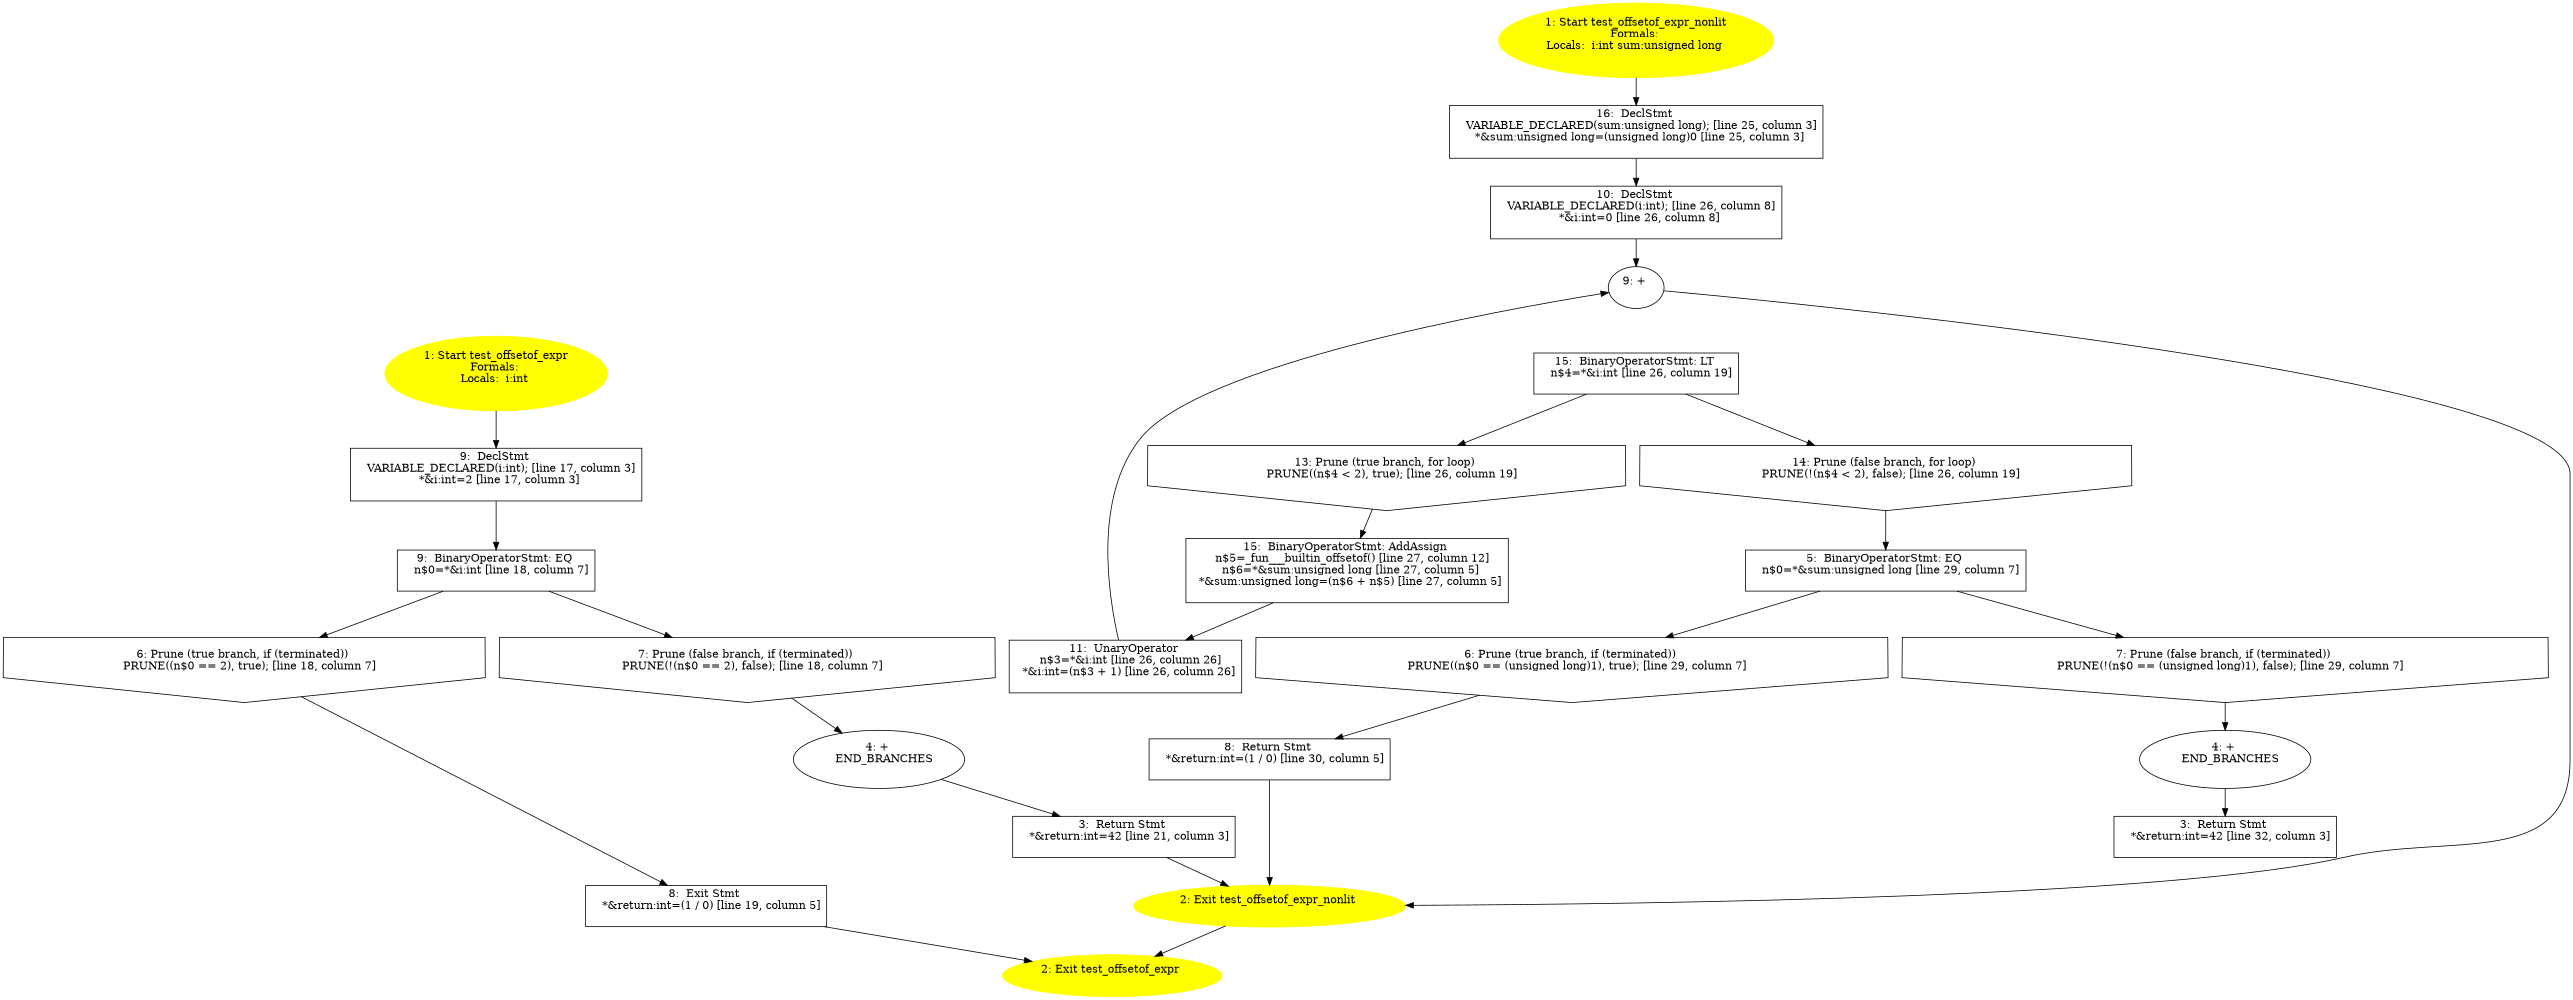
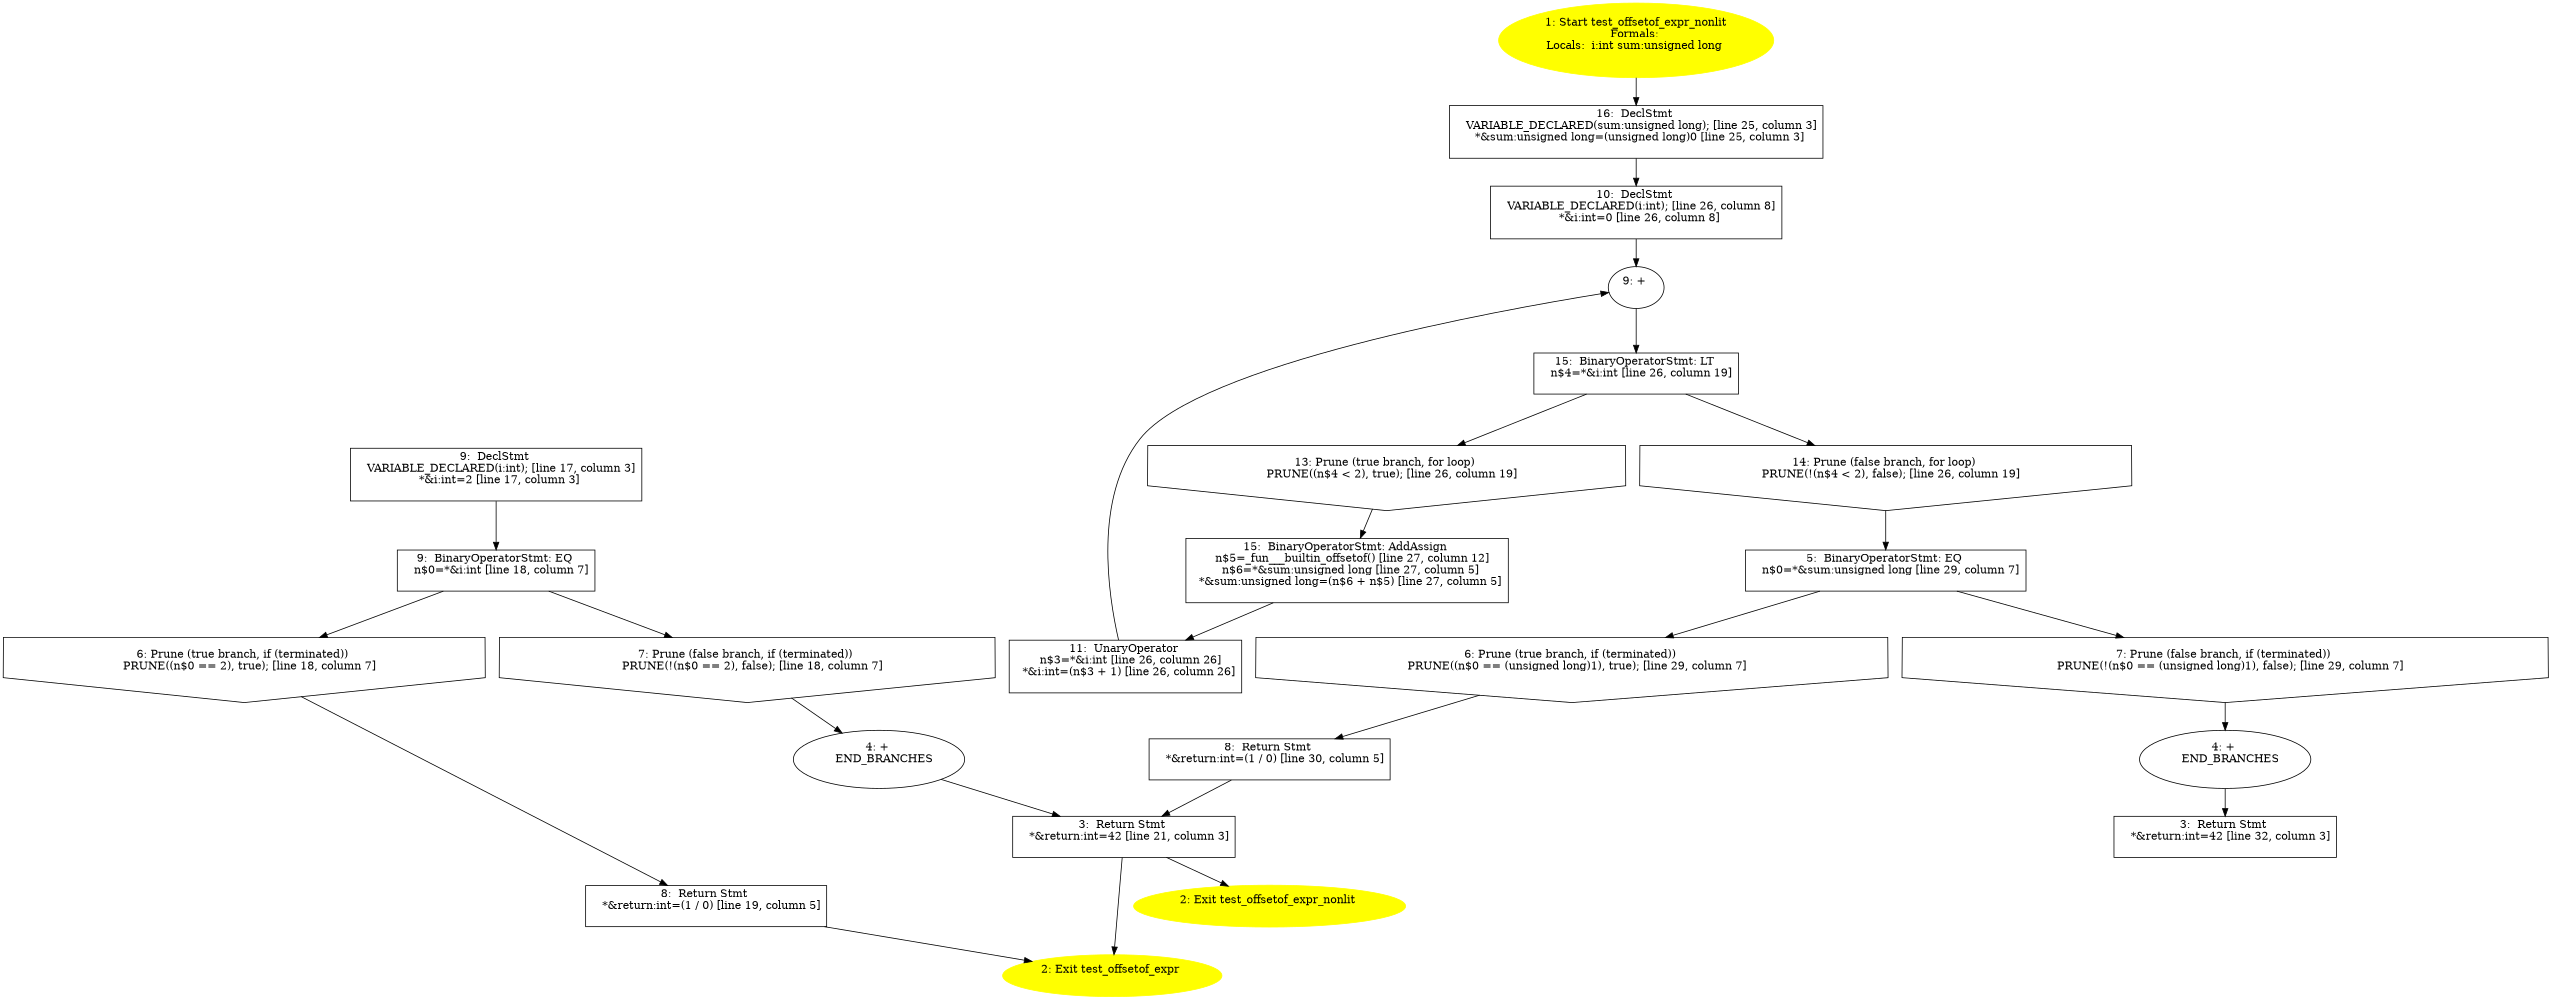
node "1: Start test_offsetof_expr Formals: Locals:  i:int": removed
edge "9: +" -> "2: Exit test_offsetof_expr_nonlit": now "9: +" -> "15:  BinaryOperatorStmt: LT n$4=*&i:int [line 26, column 19]"
edge "8:  Return Stmt *&return:int=(1 / 0) [line 30, column 5]" -> "2: Exit test_offsetof_expr_nonlit": now "8:  Return Stmt *&return:int=(1 / 0) [line 30, column 5]" -> "3:  Return Stmt *&return:int=42 [line 21, column 3]"
node "8:  Exit Stmt *&return:int=(1 / 0) [line 19, column 5]": label "8:  Exit Stmt *&return:int=(1 / 0) [line 19, column 5]" -> "8:  Return Stmt *&return:int=(1 / 0) [line 19, column 5]"
edge "2: Exit test_offsetof_expr_nonlit" -> "2: Exit test_offsetof_expr": now "3:  Return Stmt *&return:int=42 [line 21, column 3]" -> "2: Exit test_offsetof_expr"
